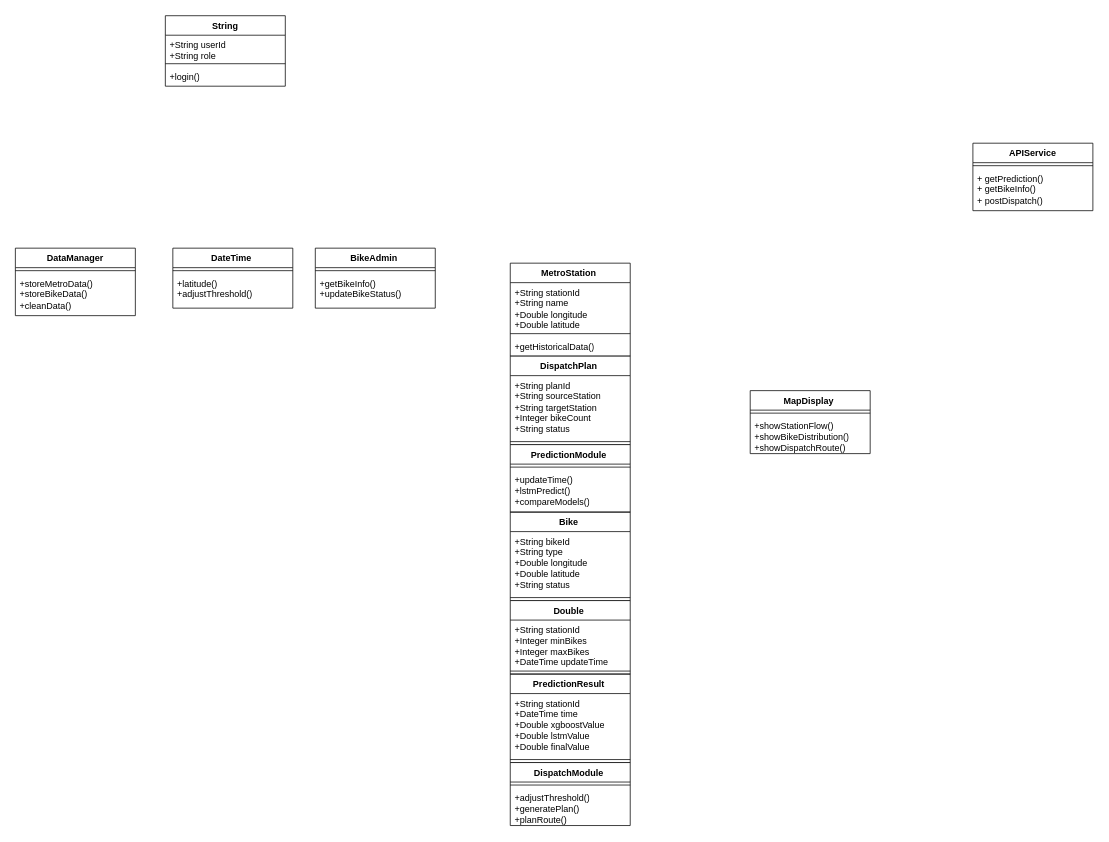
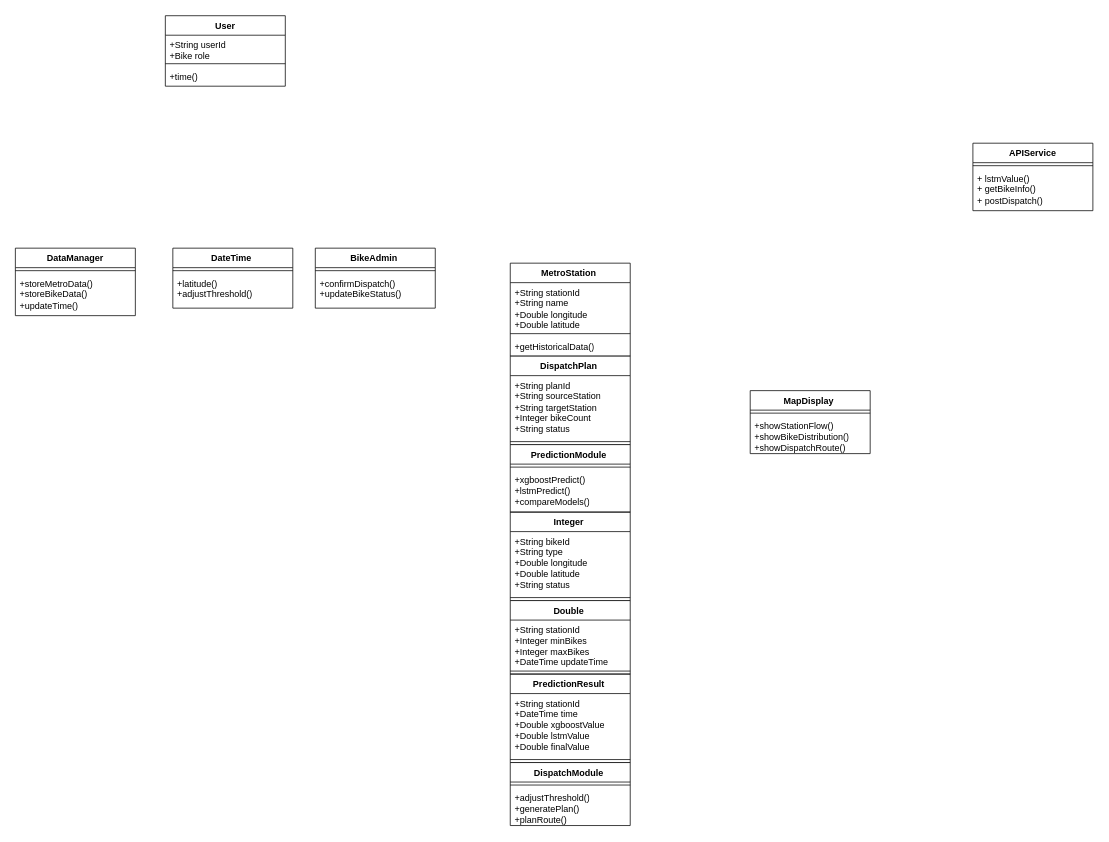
node "String": label "String" -> "User"
node "+String userId +String role": label "+String userId +String role" -> "+String userId +Bike role"
node "+login()": label "+login()" -> "+time()"
node "+ getPrediction() + getBikeInfo() + postDispatch()": label "+ getPrediction() + getBikeInfo() + postDispatch()" -> "+ lstmValue() + getBikeInfo() + postDispatch()"
node "+getBikeInfo() +updateBikeStatus()": label "+getBikeInfo() +updateBikeStatus()" -> "+confirmDispatch() +updateBikeStatus()"
node "+storeMetroData() +storeBikeData() +cleanData()": label "+storeMetroData() +storeBikeData() +cleanData()" -> "+storeMetroData() +storeBikeData() +updateTime()"
node "+updateTime() +lstmPredict() +compareModels()": label "+updateTime() +lstmPredict() +compareModels()" -> "+xgboostPredict() +lstmPredict() +compareModels()"
node "Bike": label "Bike" -> "Integer"
